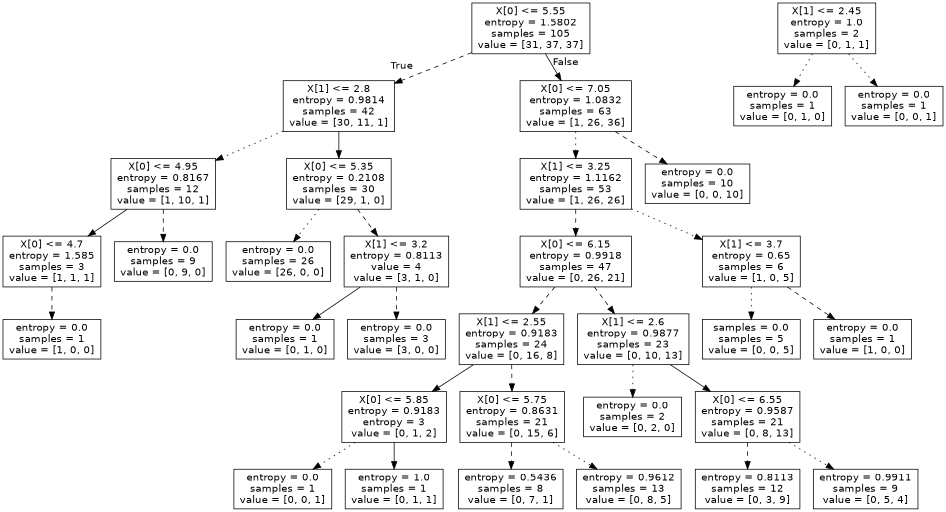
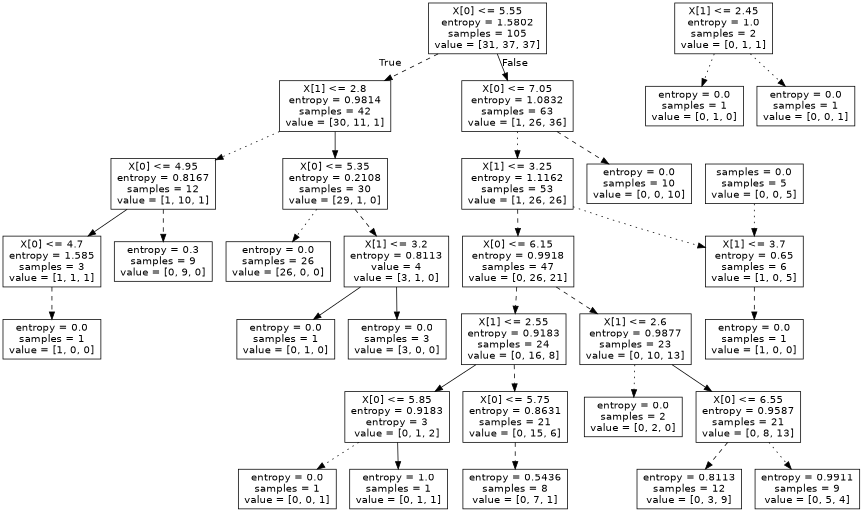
node "entropy = 0.0 samples = 9 value = [0, 9, 0]": label "entropy = 0.0 samples = 9 value = [0, 9, 0]" -> "entropy = 0.3 samples = 9 value = [0, 9, 0]"
edge "X[1] <= 3.2 entropy = 0.8113 value = 4 value = [3, 1, 0]" -> "entropy = 0.0 samples = 3 value = [3, 0, 0]": style dashed -> solid
edge "X[1] <= 3.7 entropy = 0.65 samples = 6 value = [1, 0, 5]" -> "samples = 0.0 samples = 5 value = [0, 0, 5]": reversed
node "entropy = 0.9612 samples = 13 value = [0, 8, 5]": removed
